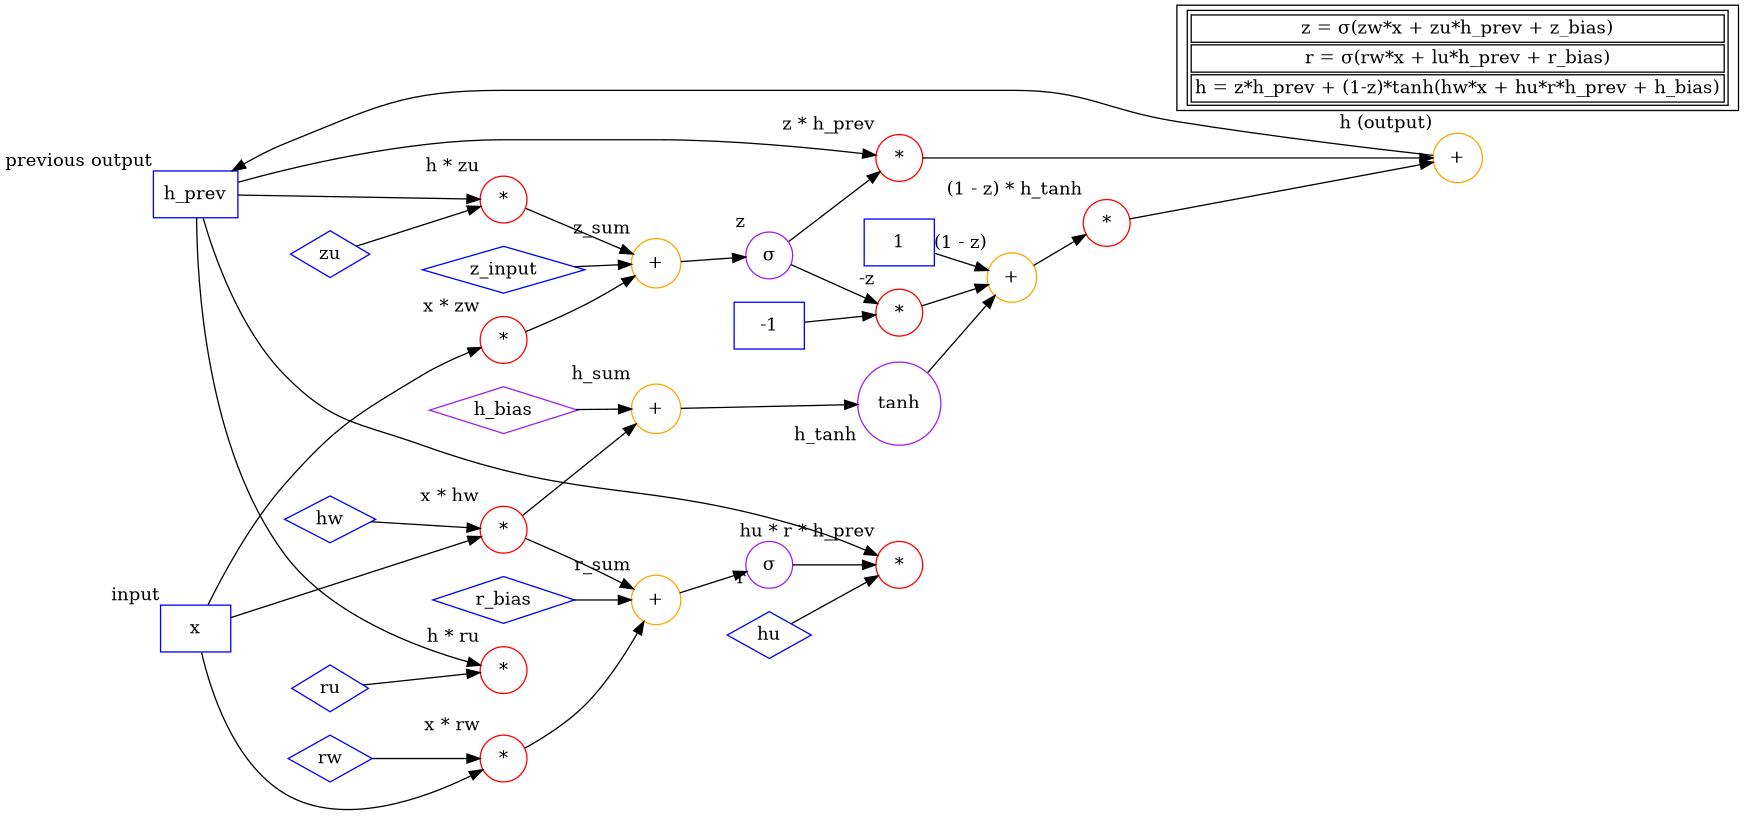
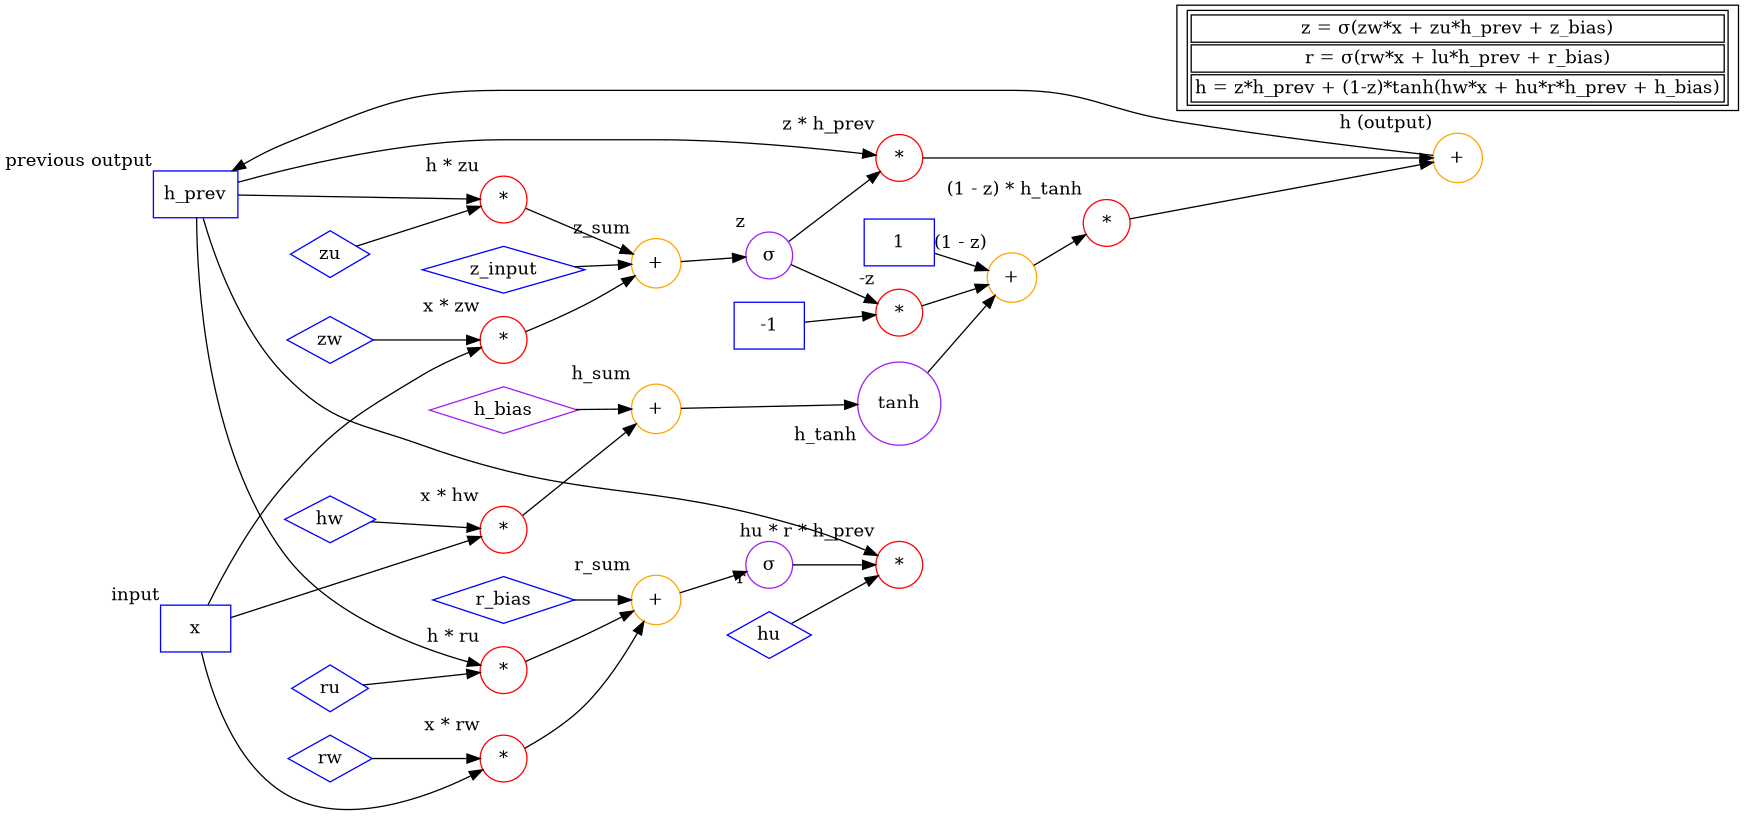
node "zw": added
edge "* x * hw" -> "+ r_sum": now "* h * ru" -> "+ r_sum"
